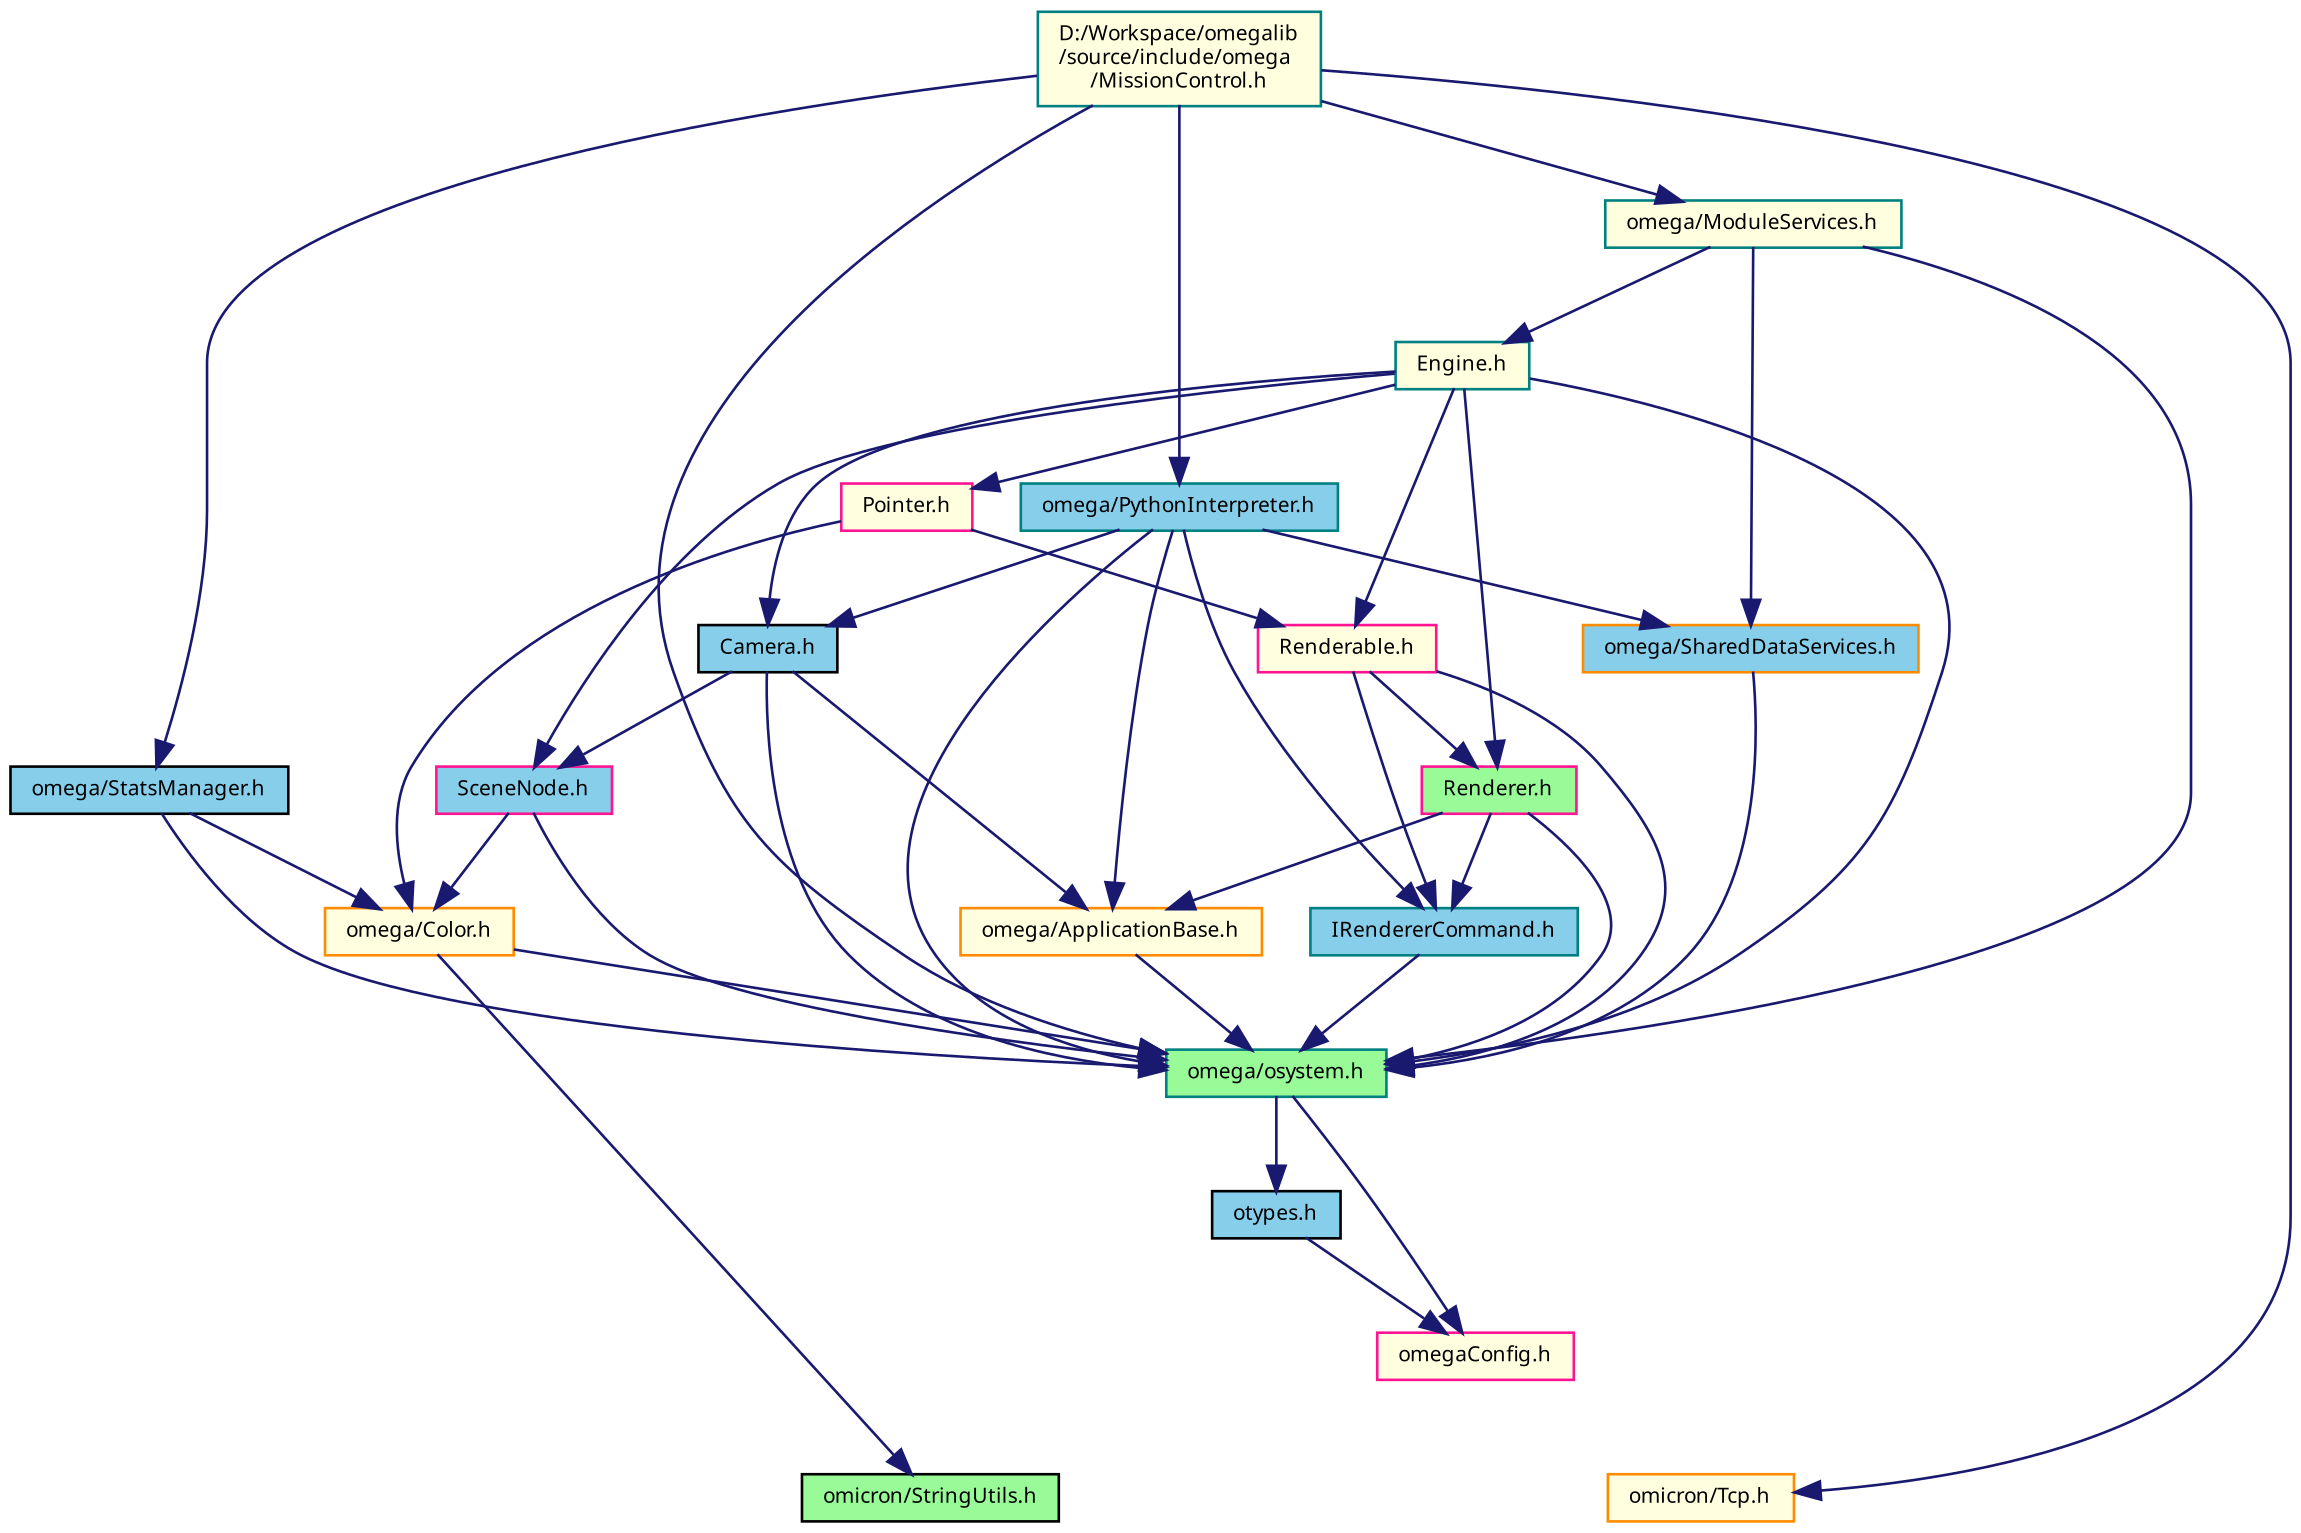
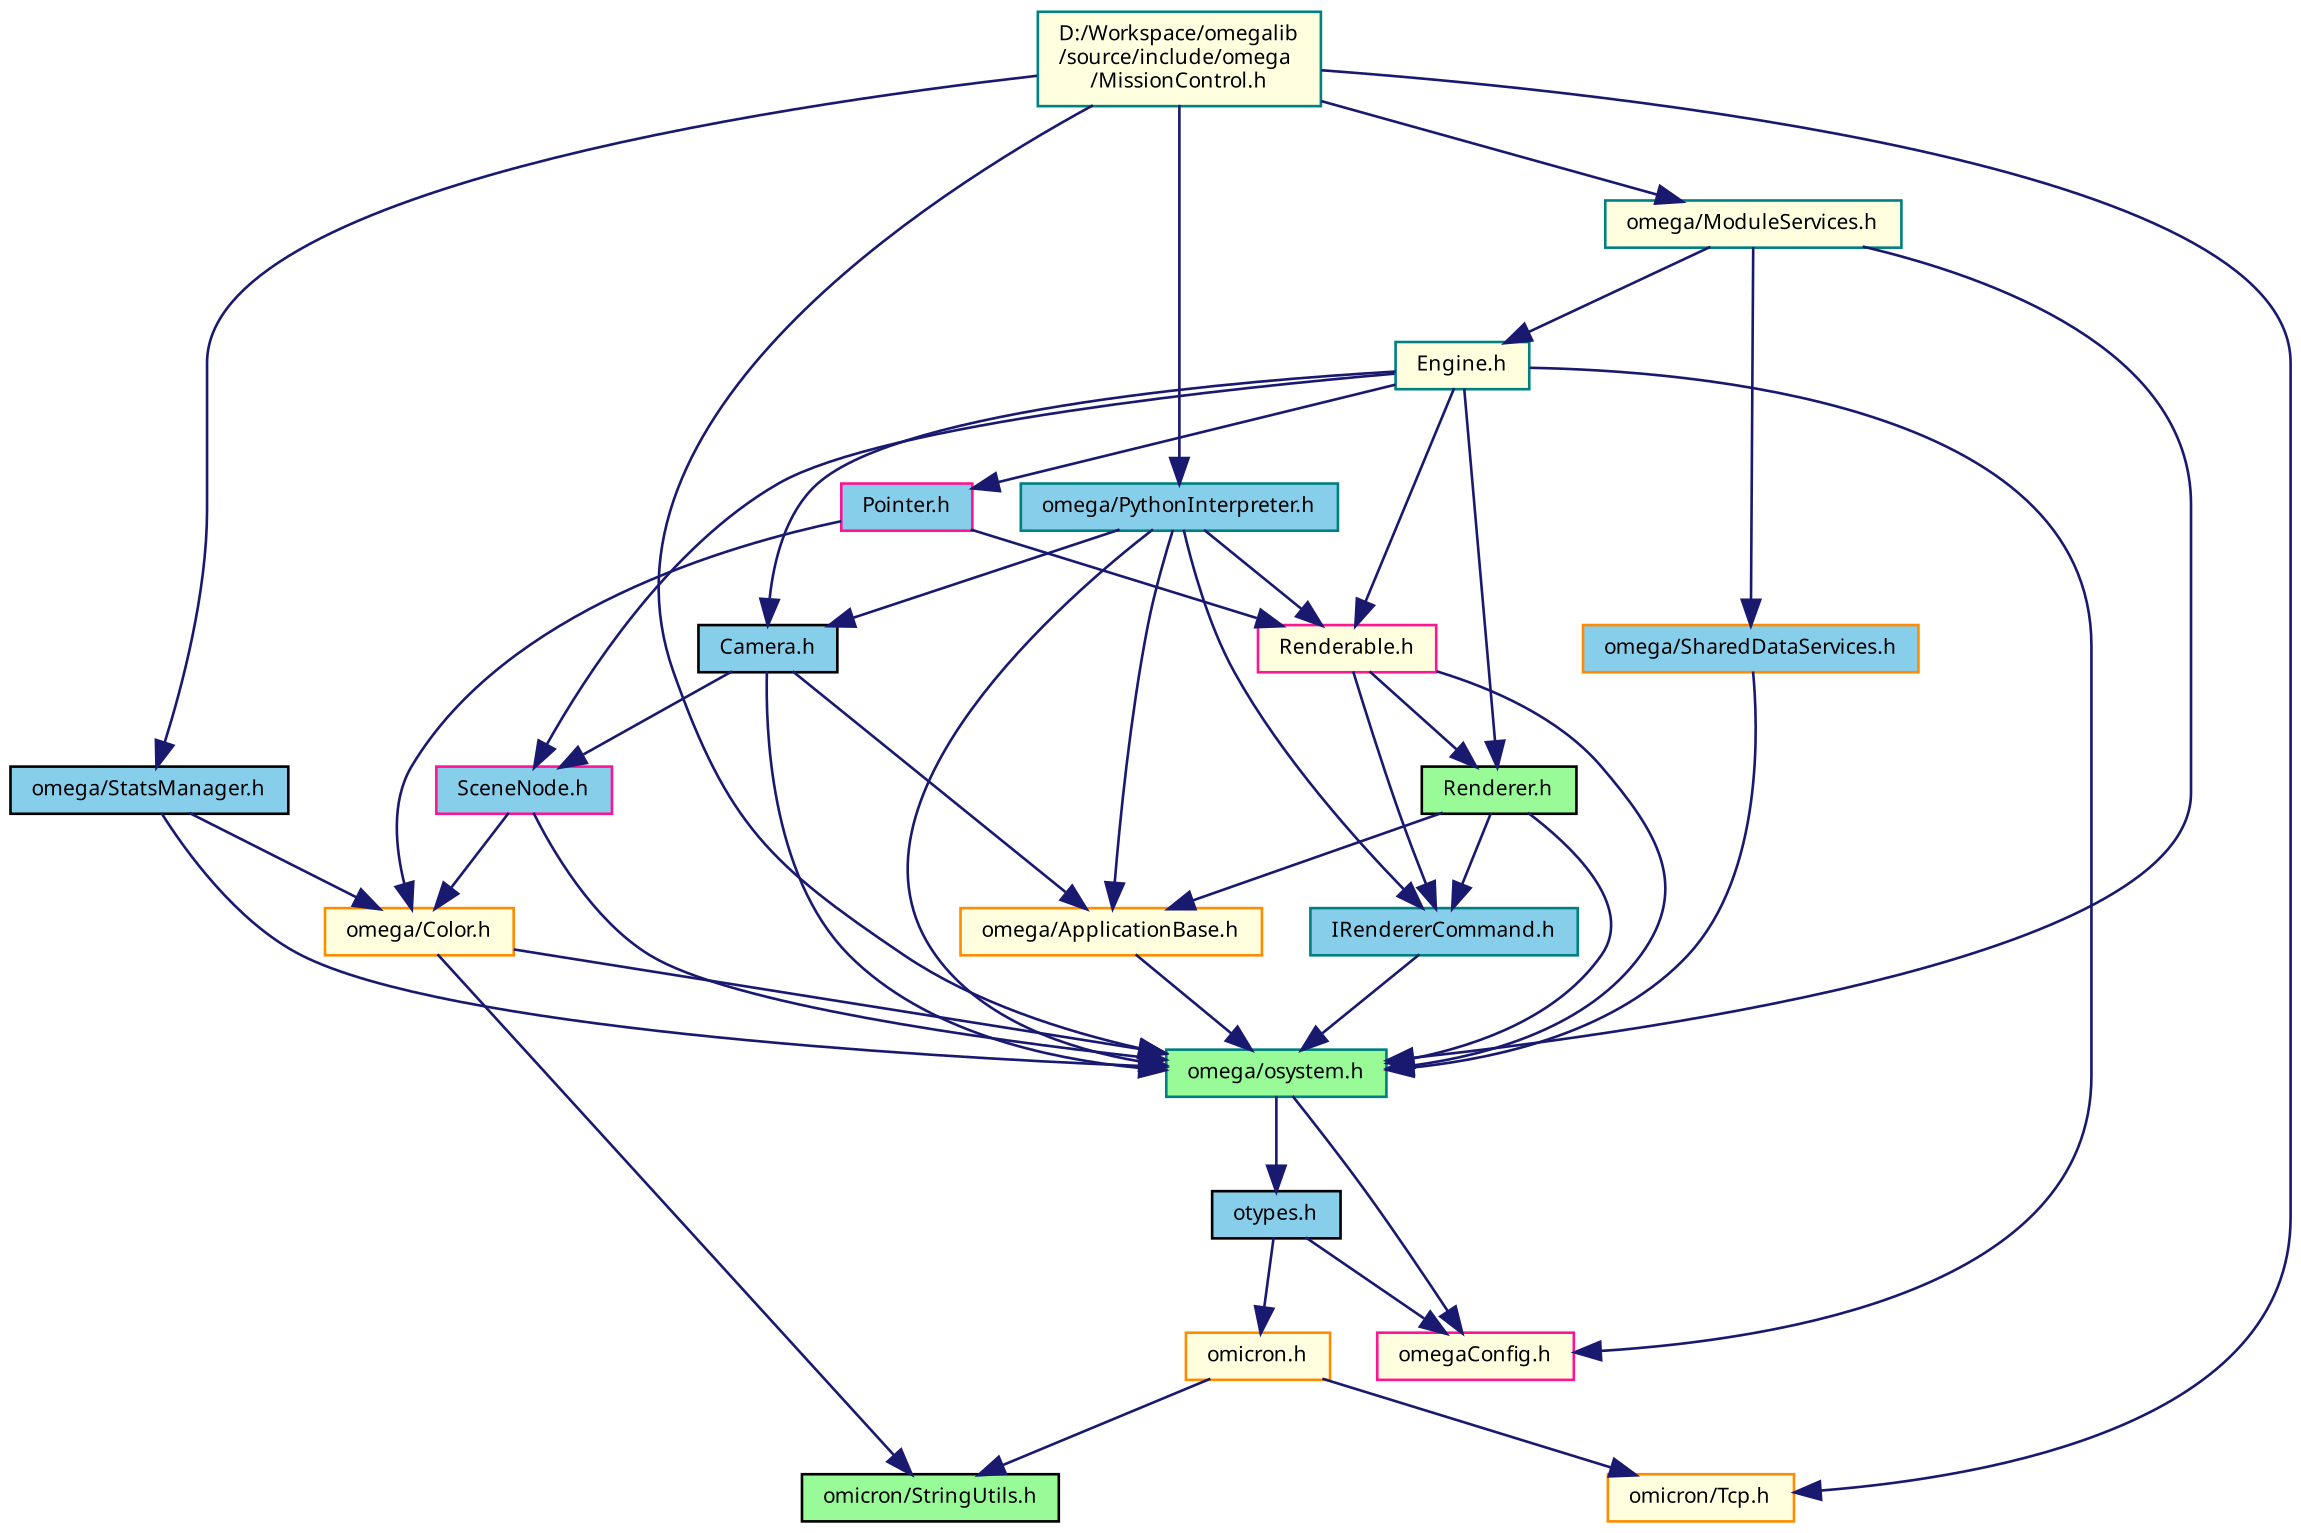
node "Pointer.h": fillcolor lightyellow -> skyblue
edge "omega/PythonInterpreter.h" -> "omega/SharedDataServices.h": now "omega/PythonInterpreter.h" -> "Renderable.h"
edge "Engine.h" -> "omega/osystem.h": now "Engine.h" -> "omegaConfig.h"
node "Renderer.h": color deeppink -> black
node "omicron.h": added
